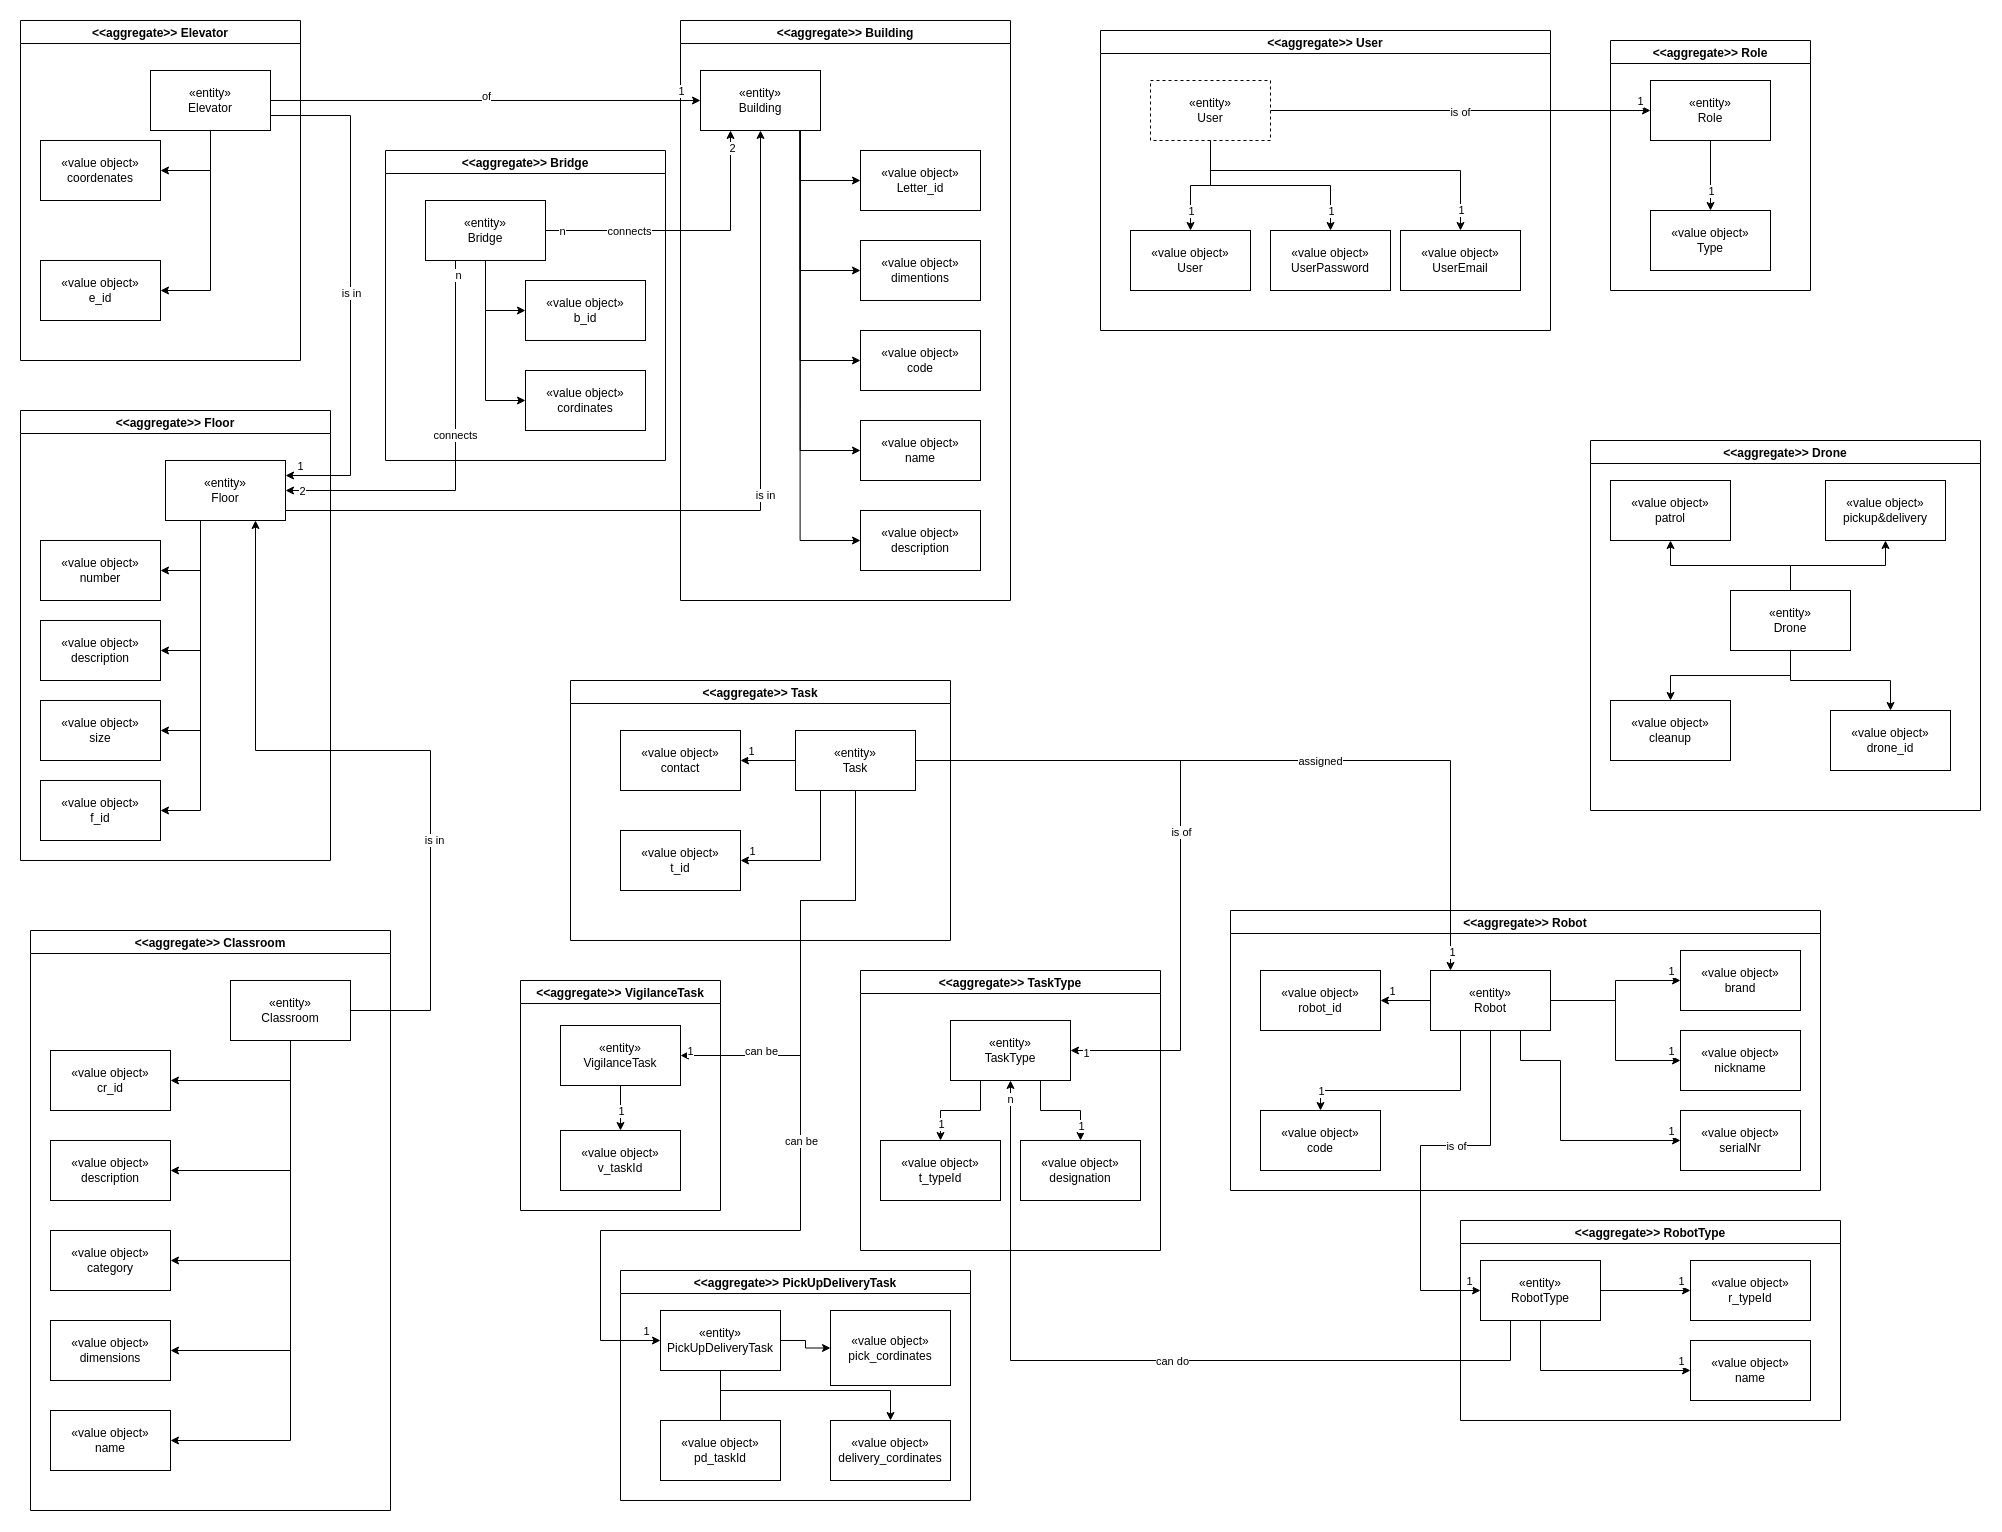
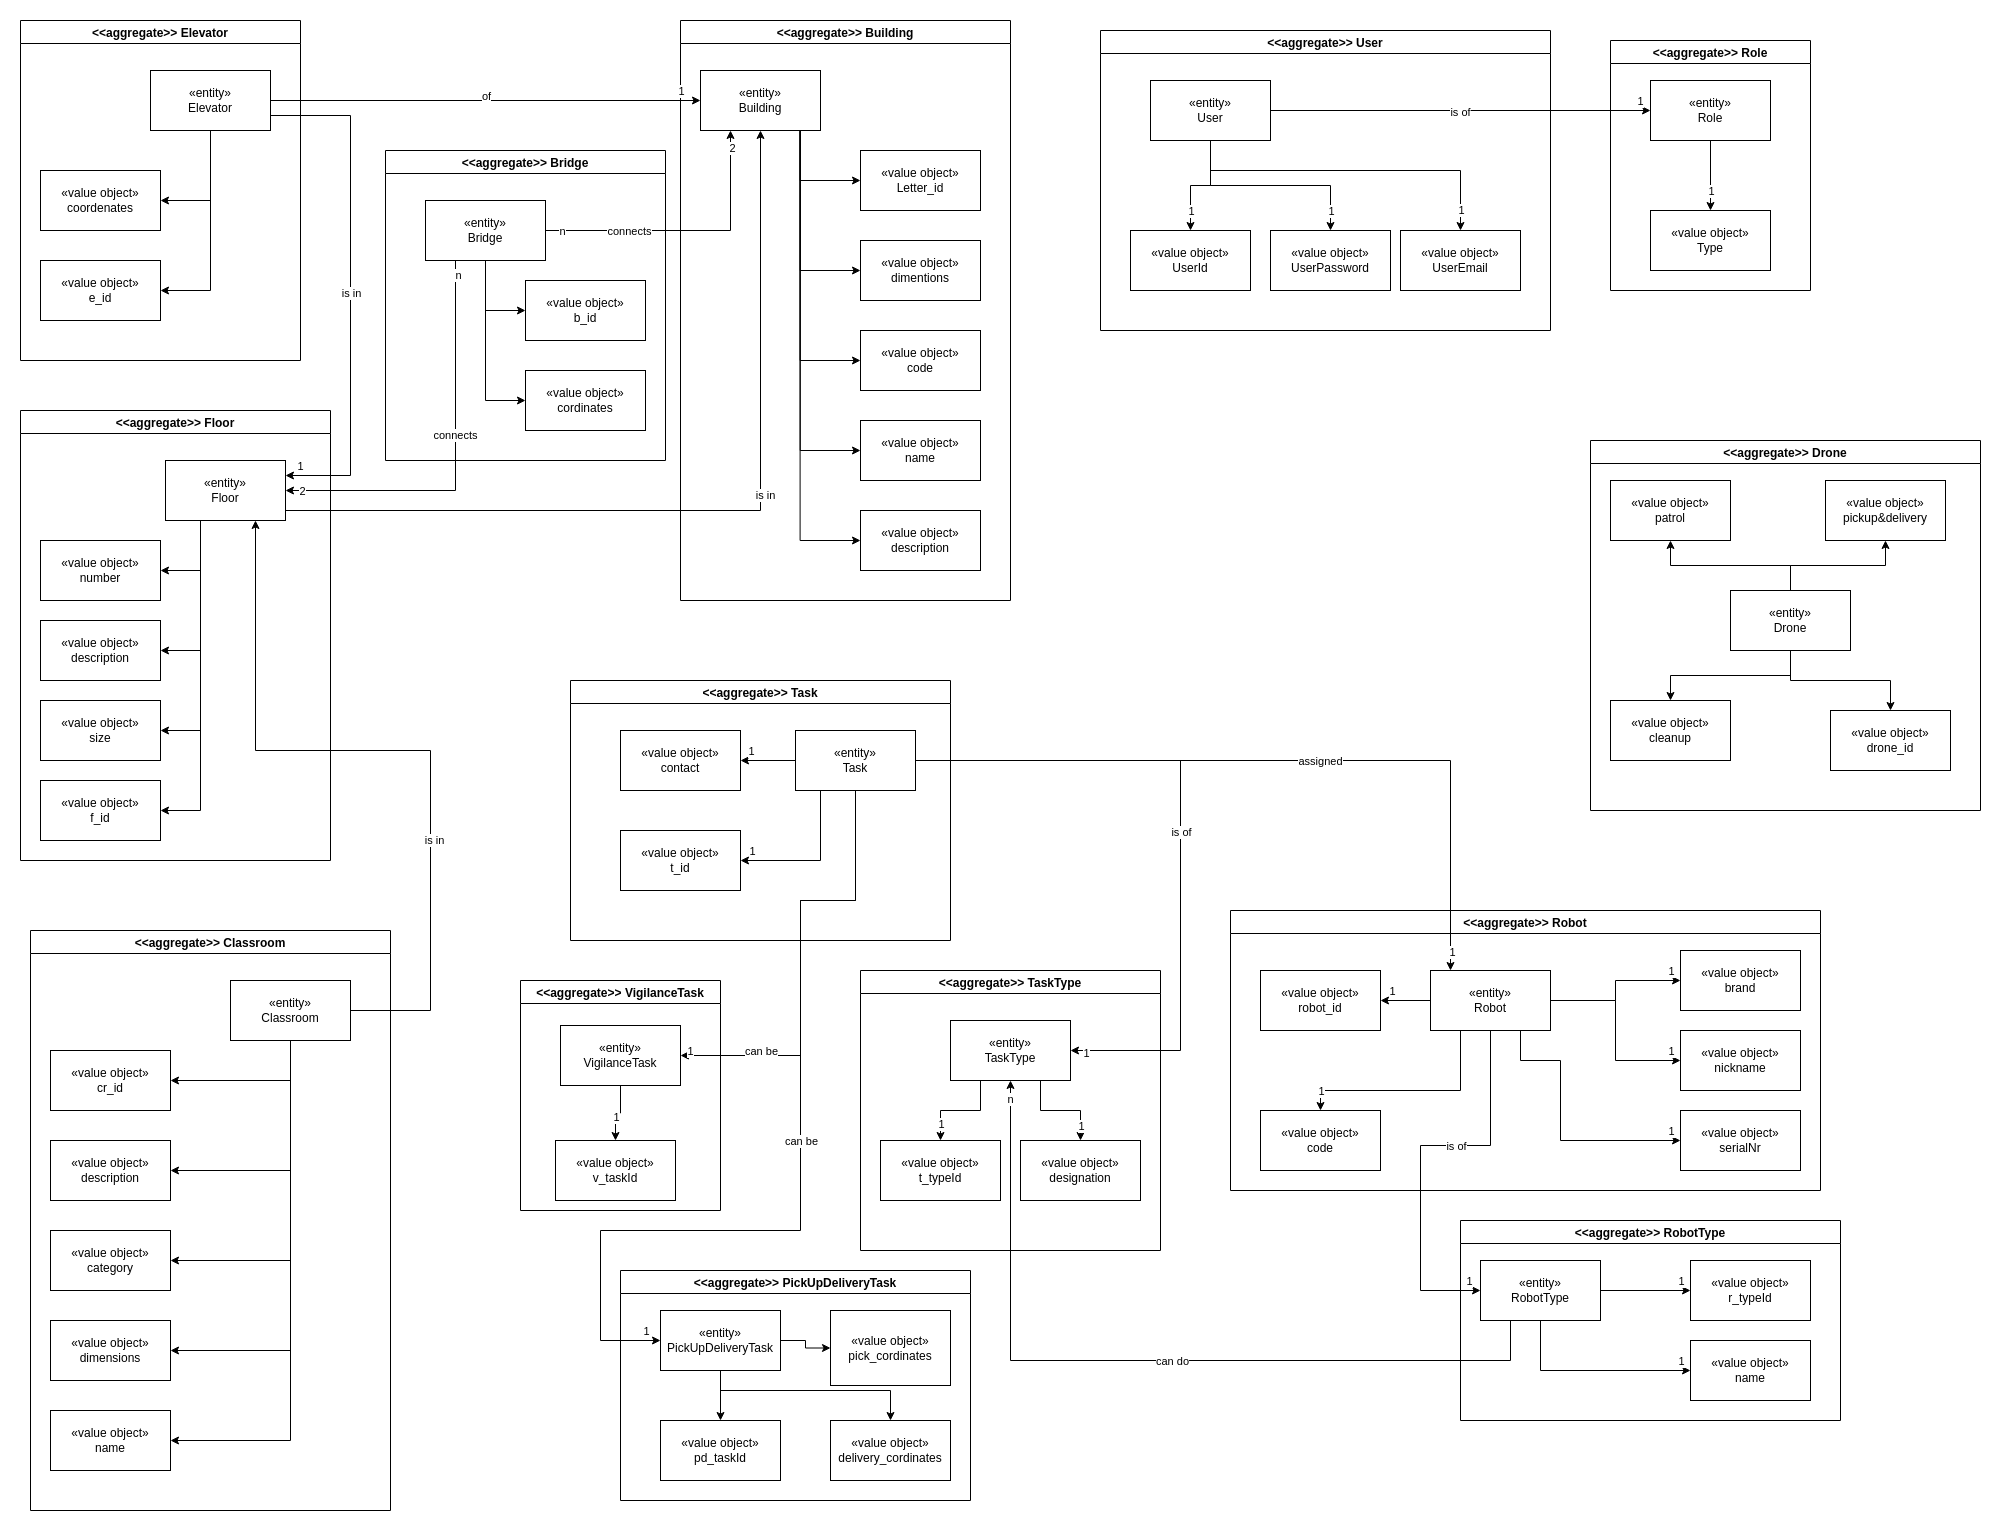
node "«entity» User": style dashed -> solid
node "«value object» coordenates": moved (101, 171) -> (101, 201)
node "«value object» User": label "«value object» User" -> "«value object» UserId"
node "«value object» v_taskId": moved (621, 1161) -> (616, 1171)
edge "«entity» PickUpDeliveryTask" -- "«value object» pd_taskId": arrowhead none -> classic
